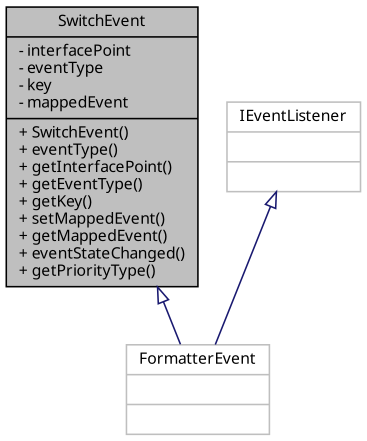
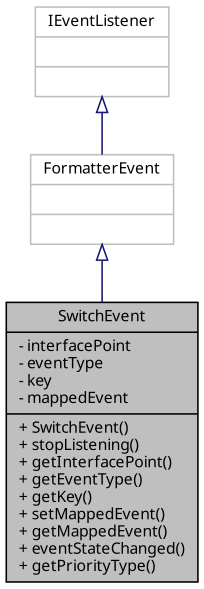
node "SwitchEvent": text "+ eventType()" -> "+ stopListening()"
edge "FormatterEvent" -> "SwitchEvent": reversed
